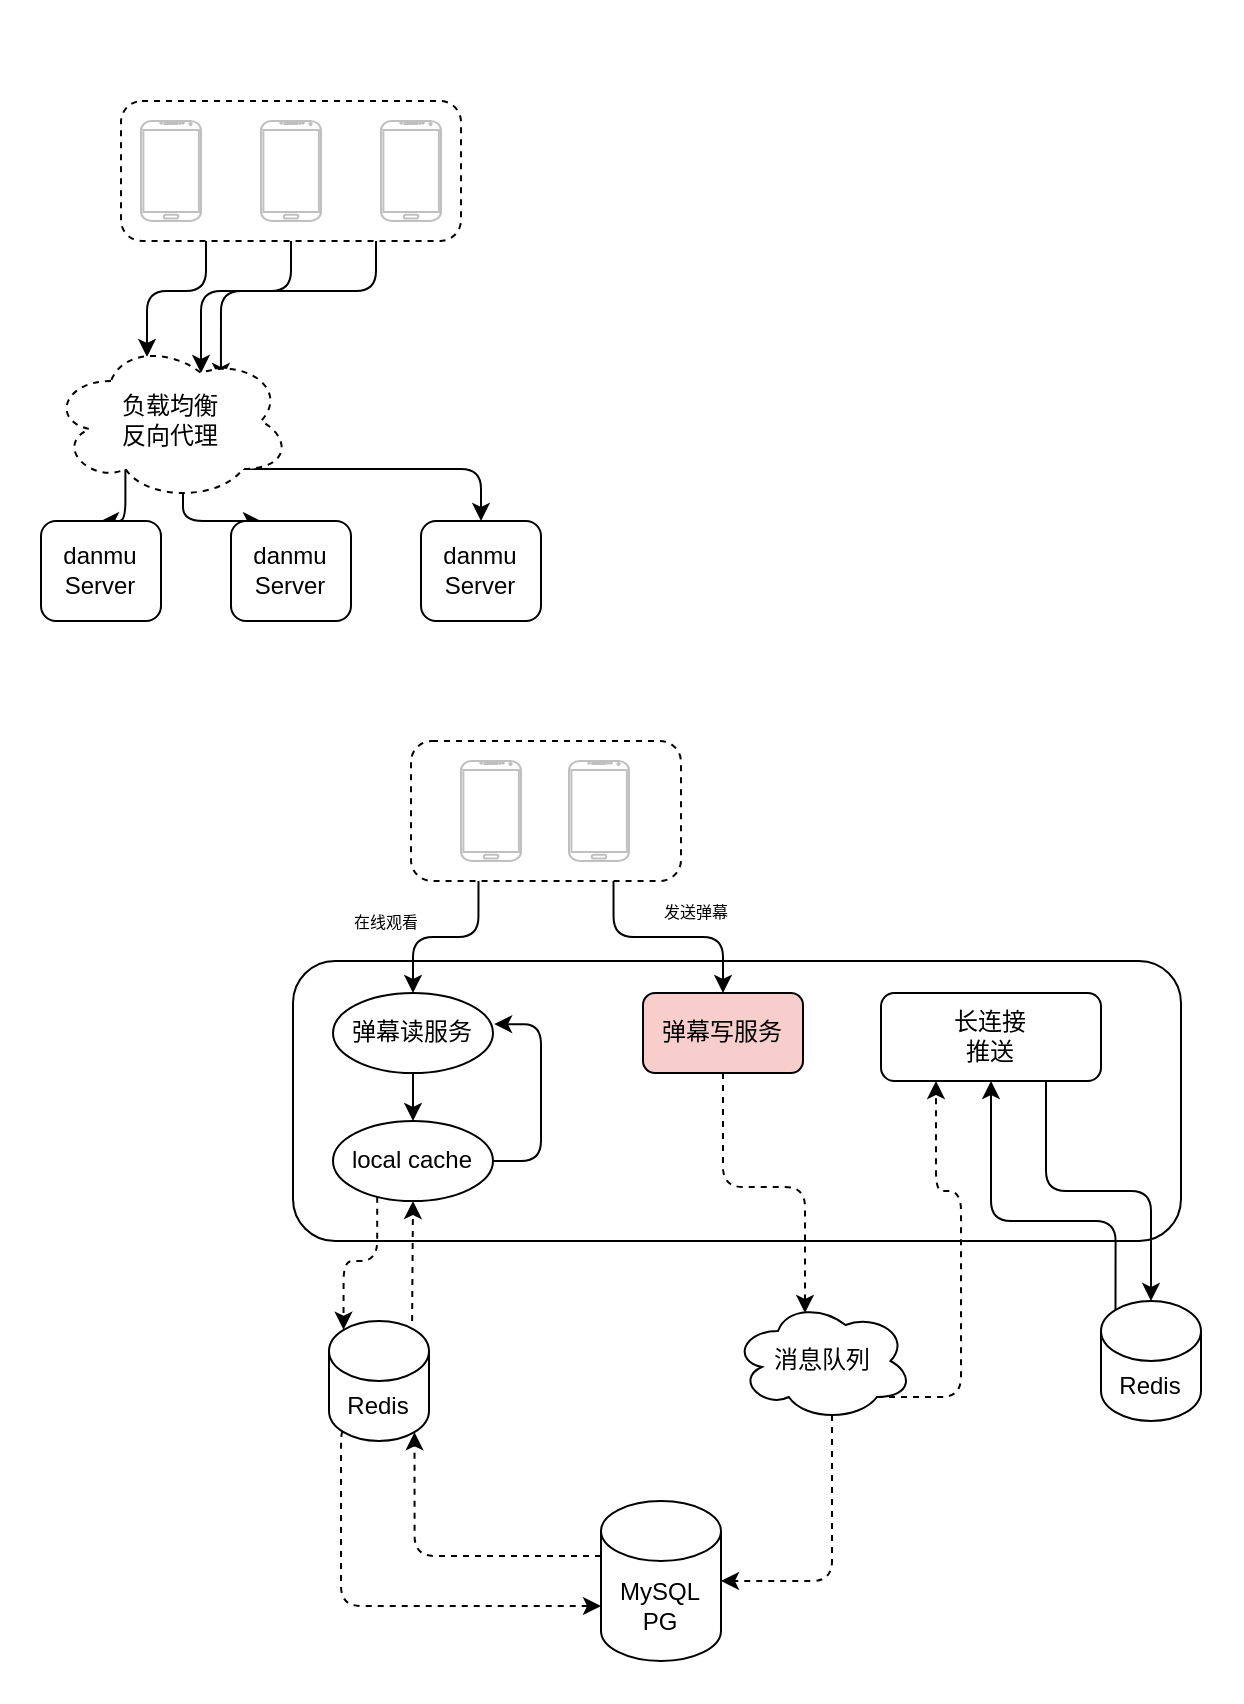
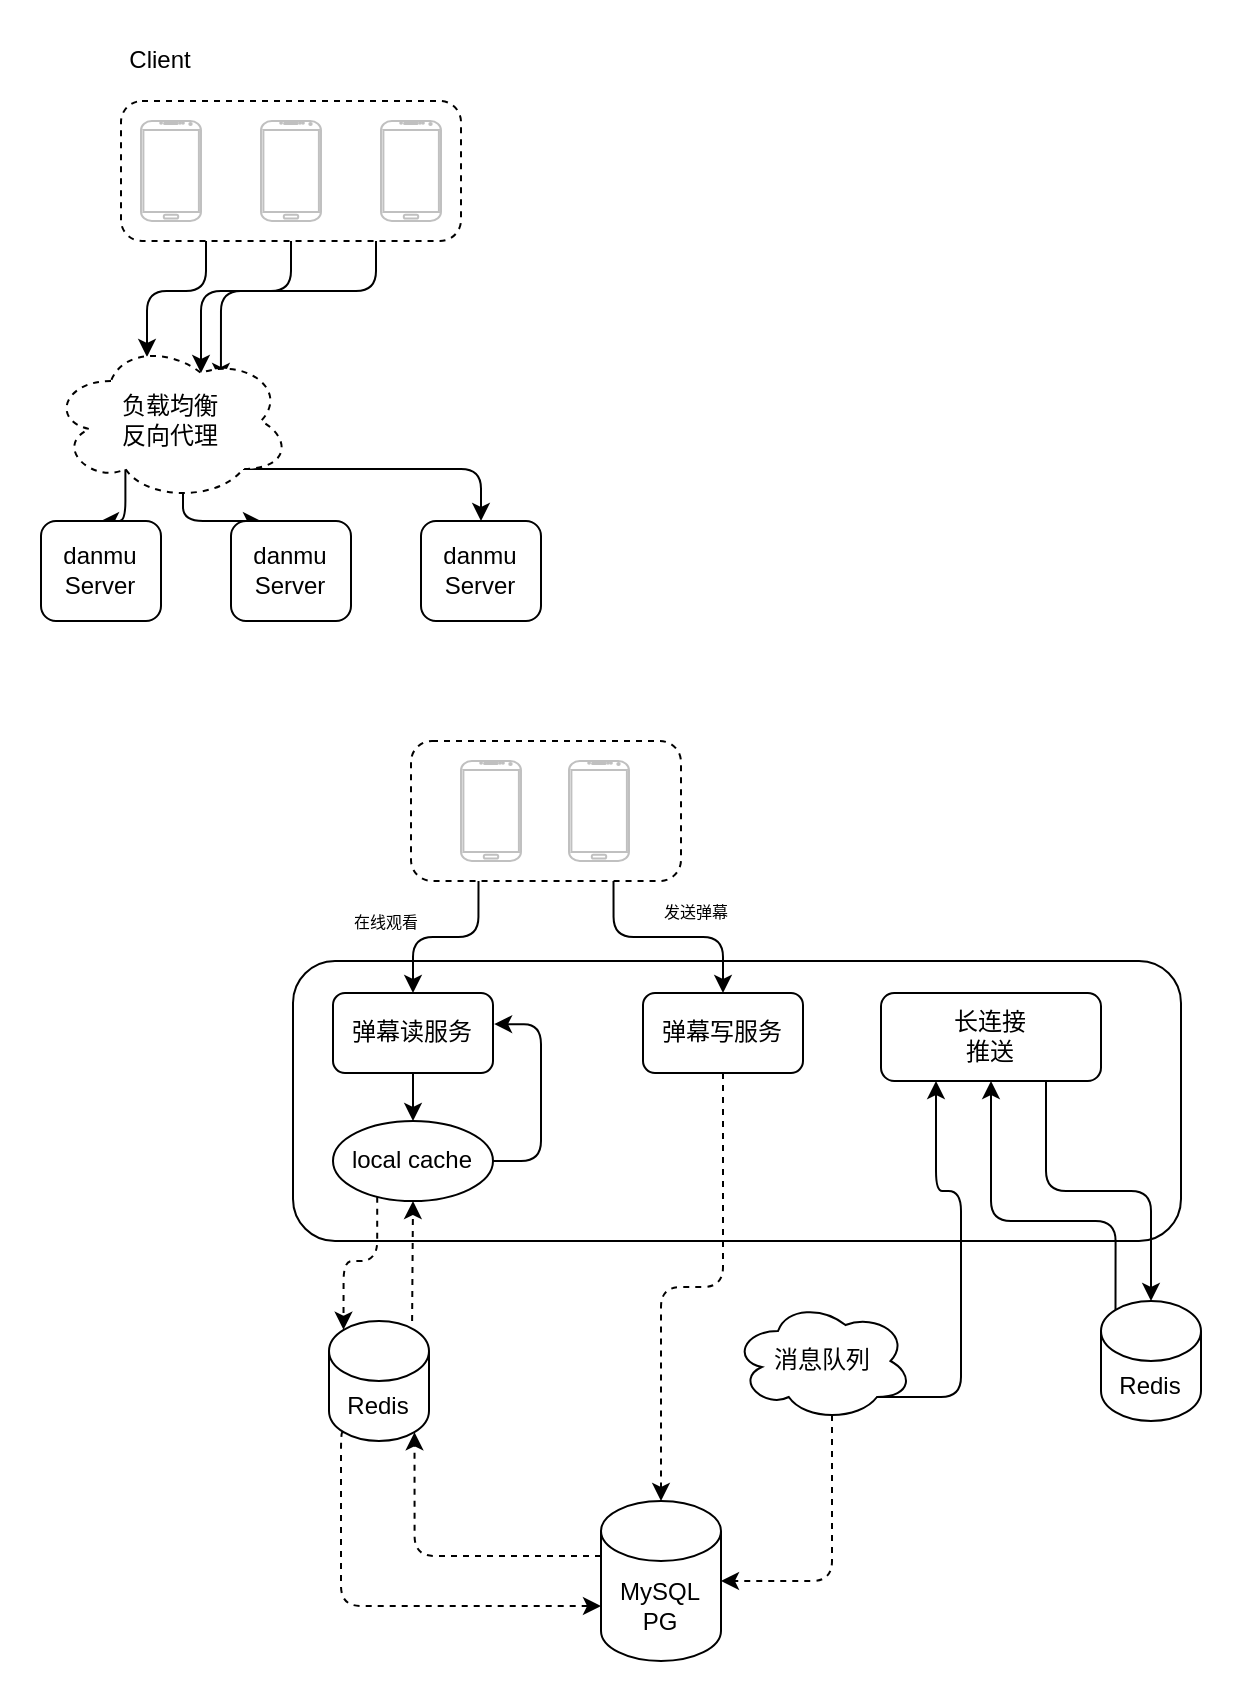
node "Client": added
node "弹幕读服务": shape ellipse -> rounded rectangle
node "弹幕写服务": fillcolor #f8cecc -> #ffffff
edge "弹幕写服务" -> "消息队列": now "弹幕写服务" -> "MySQL PG"
edge "消息队列" -> "长连接 推送": style dashed -> solid
